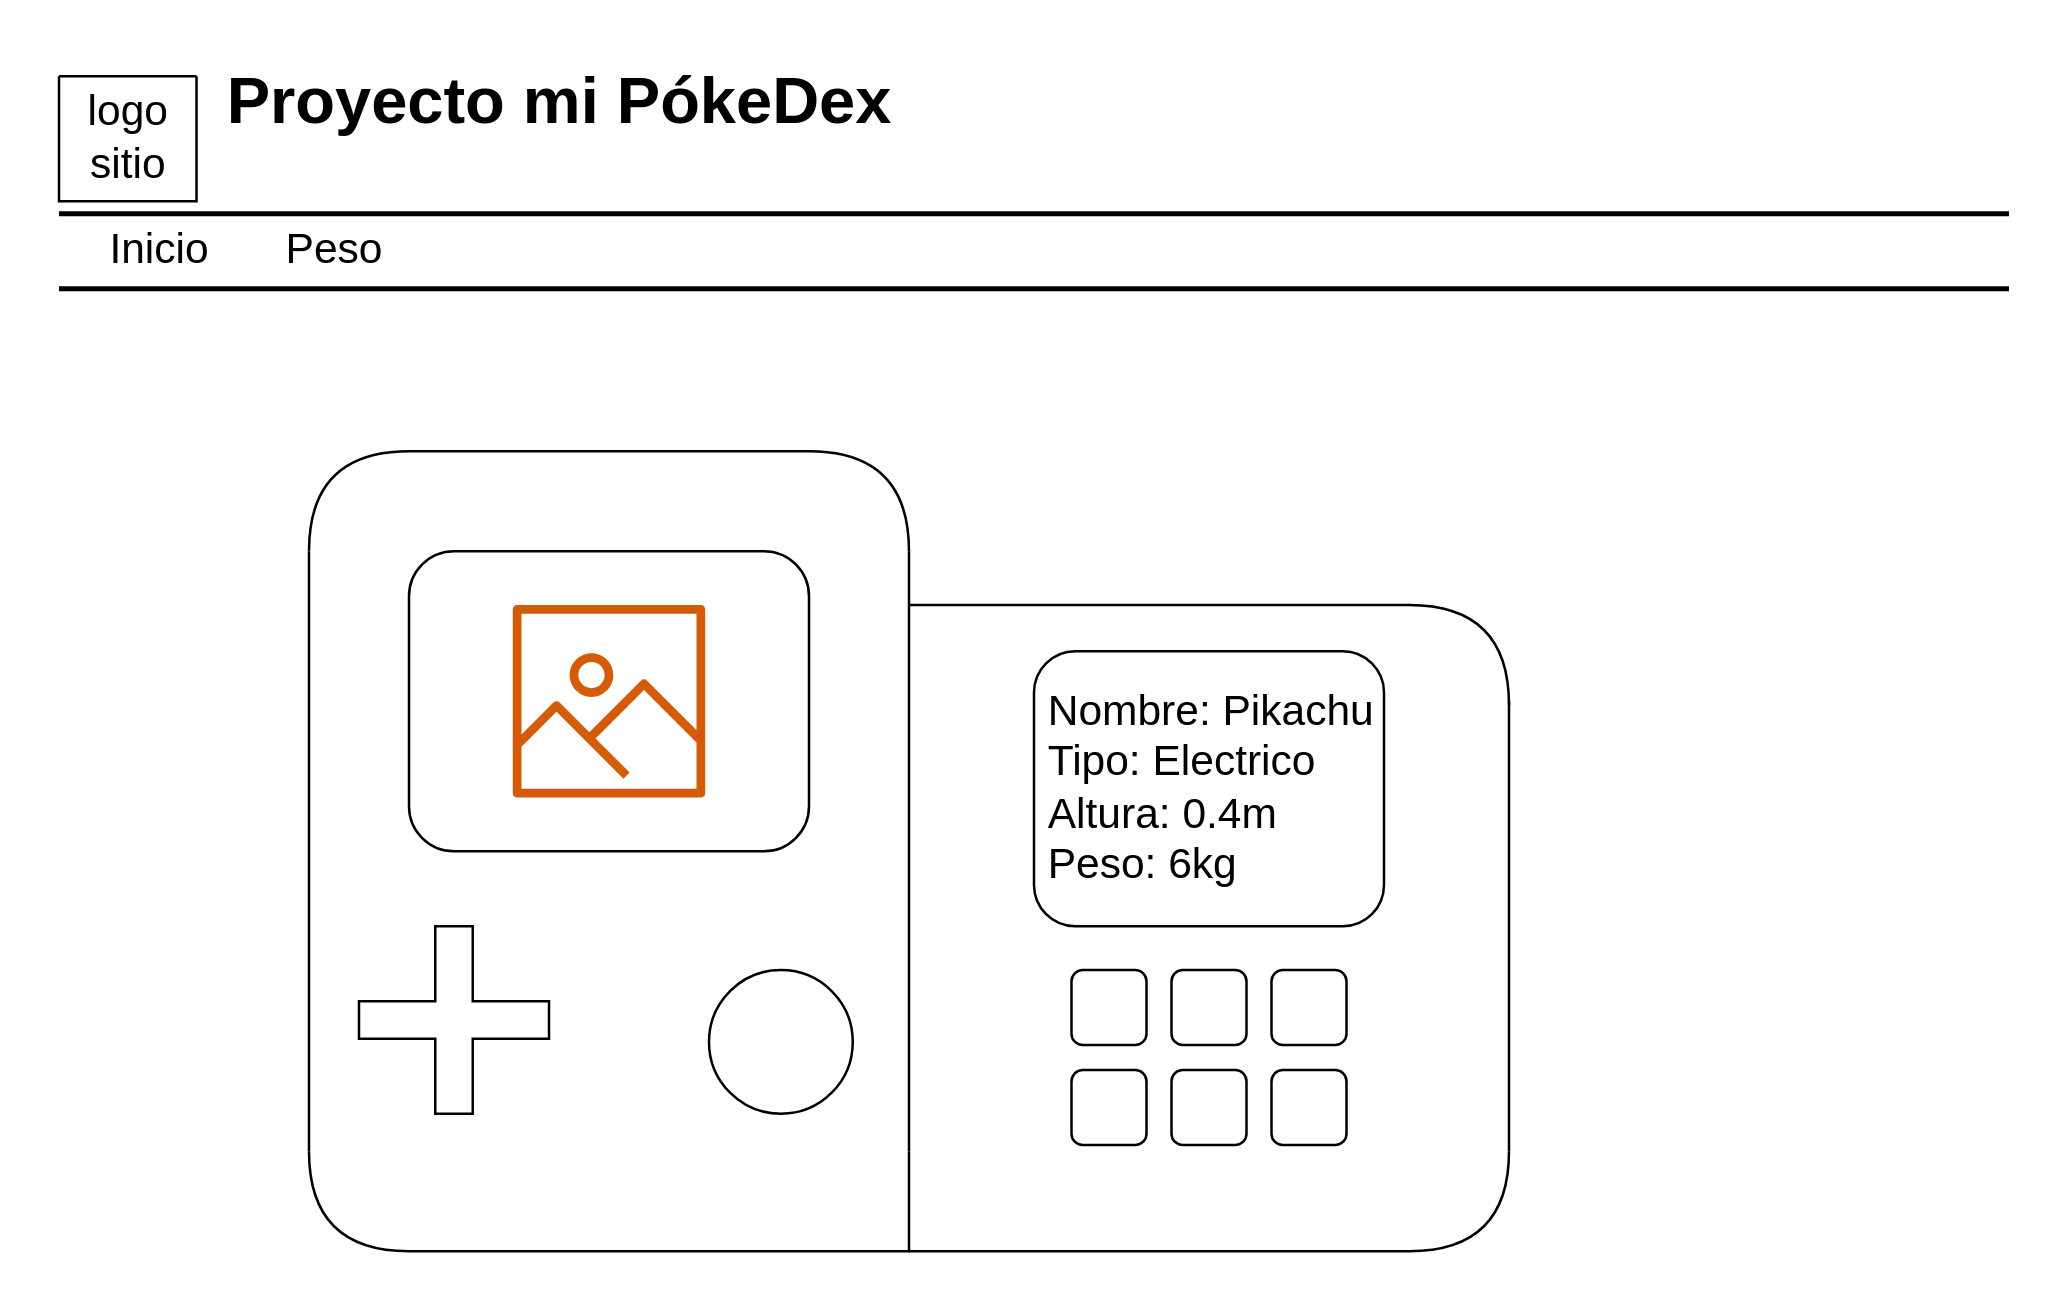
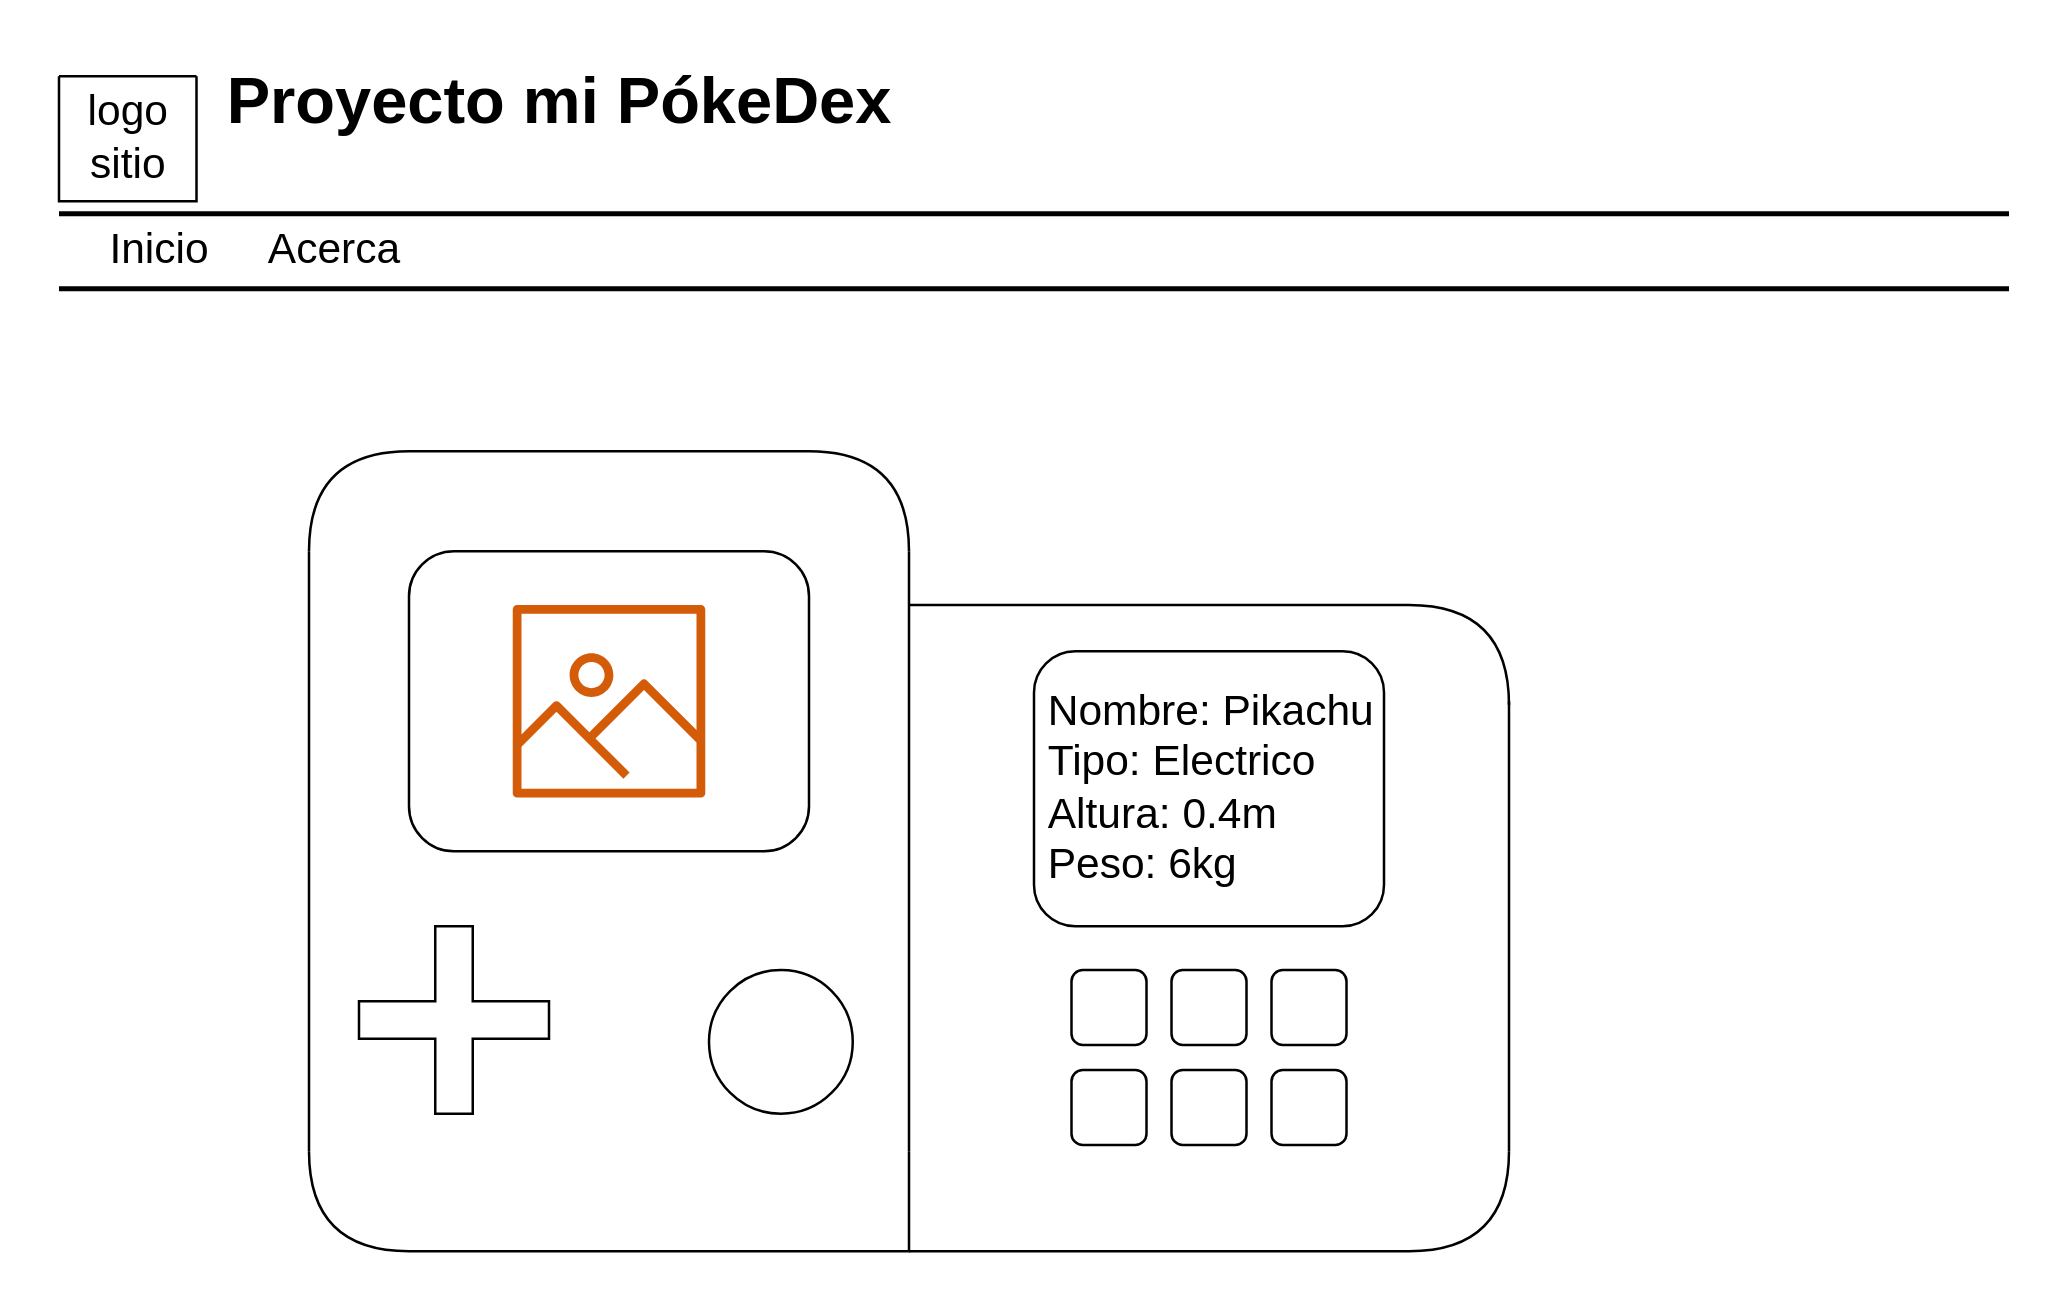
node "Peso": label "Peso" -> "Acerca"
